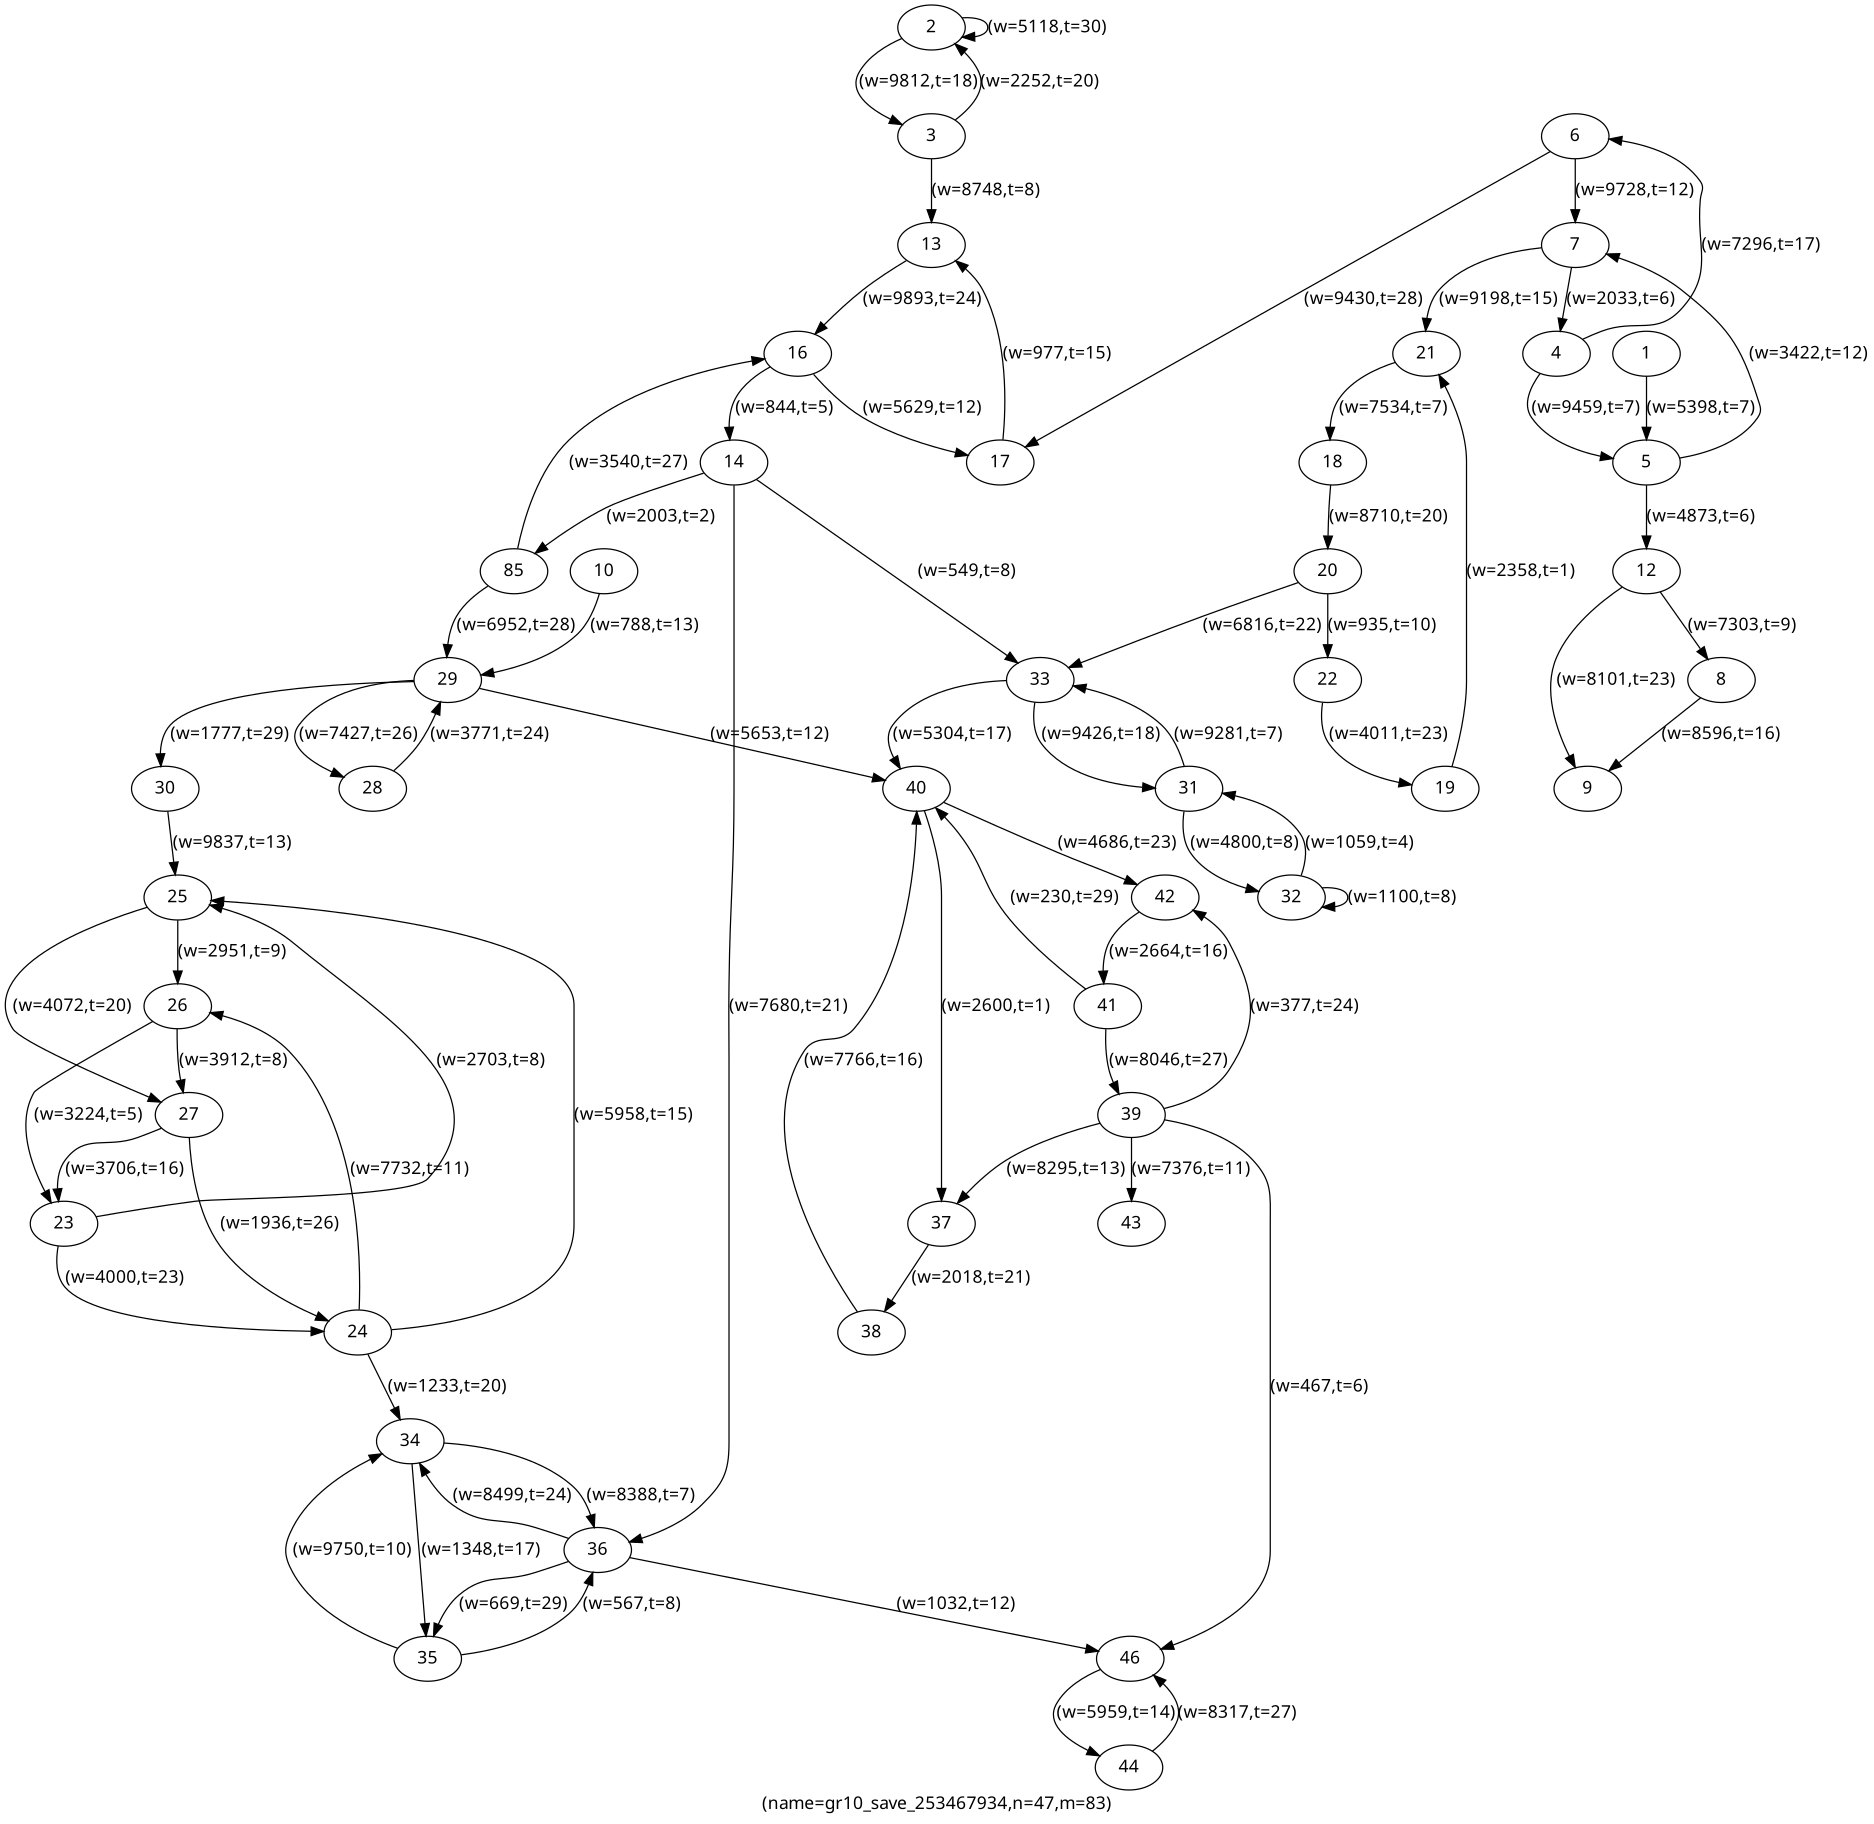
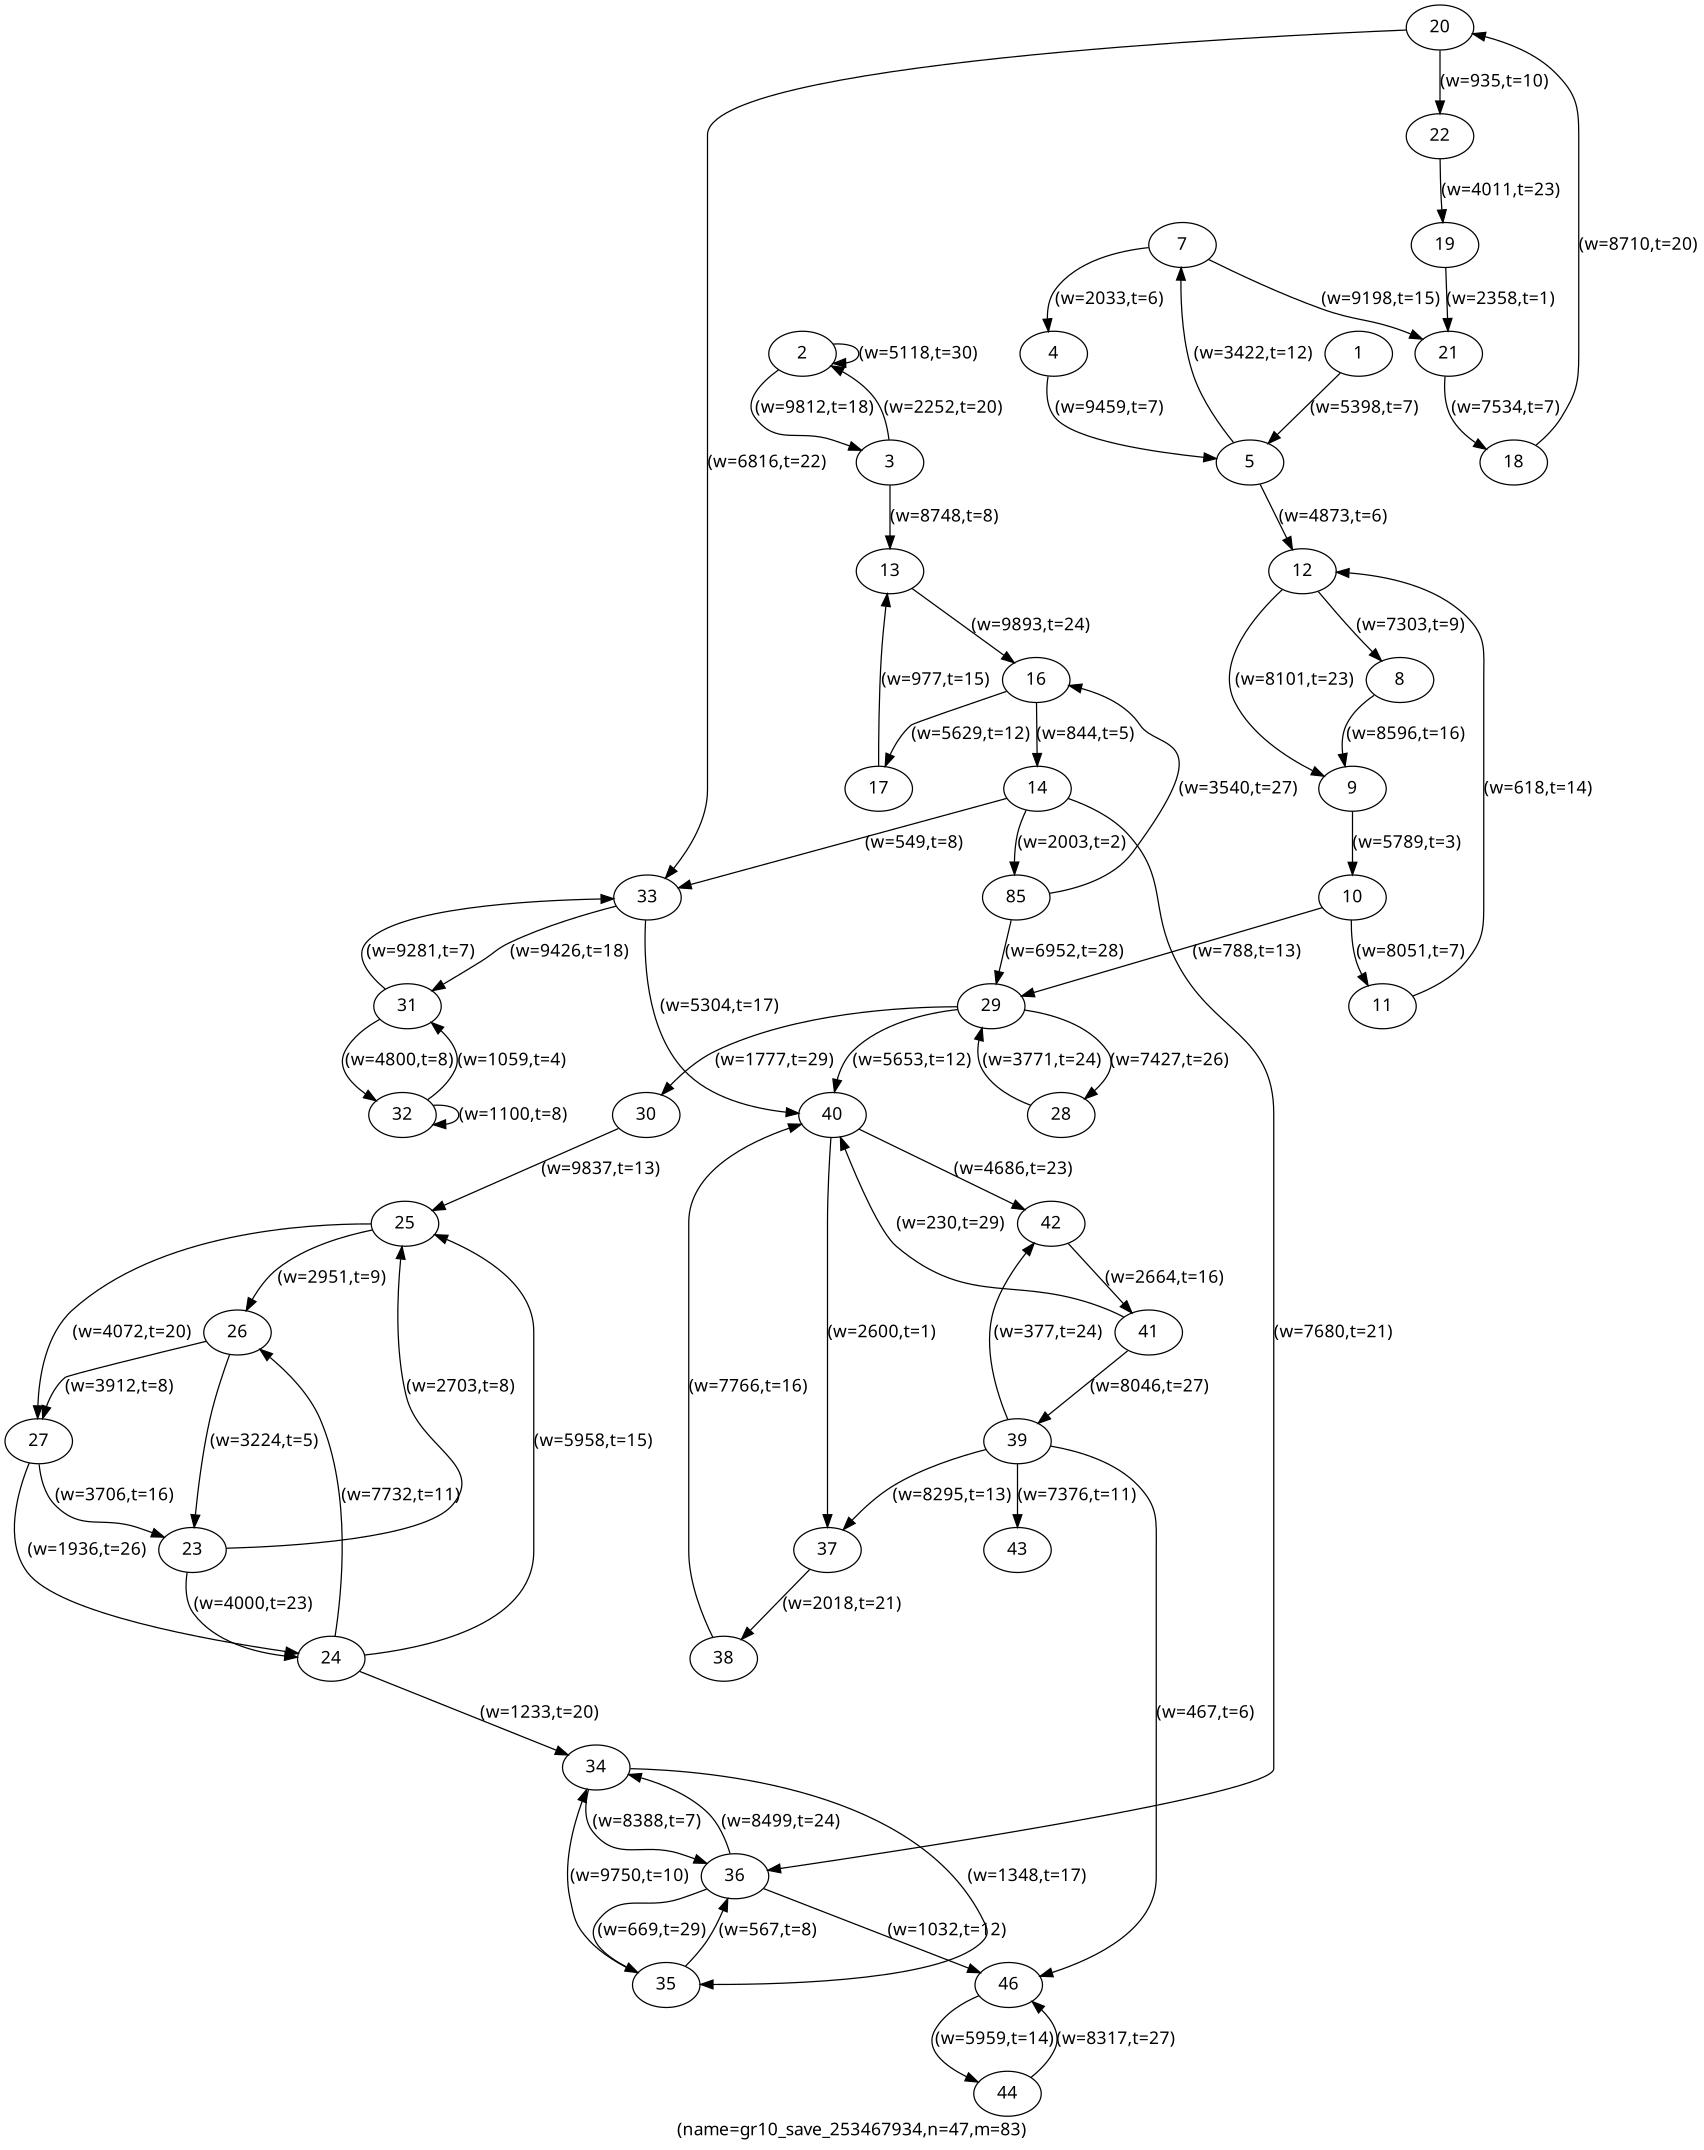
node "6": removed
edge "9" -> "10": added, label "(w=5789,t=3)"
node "11": added
